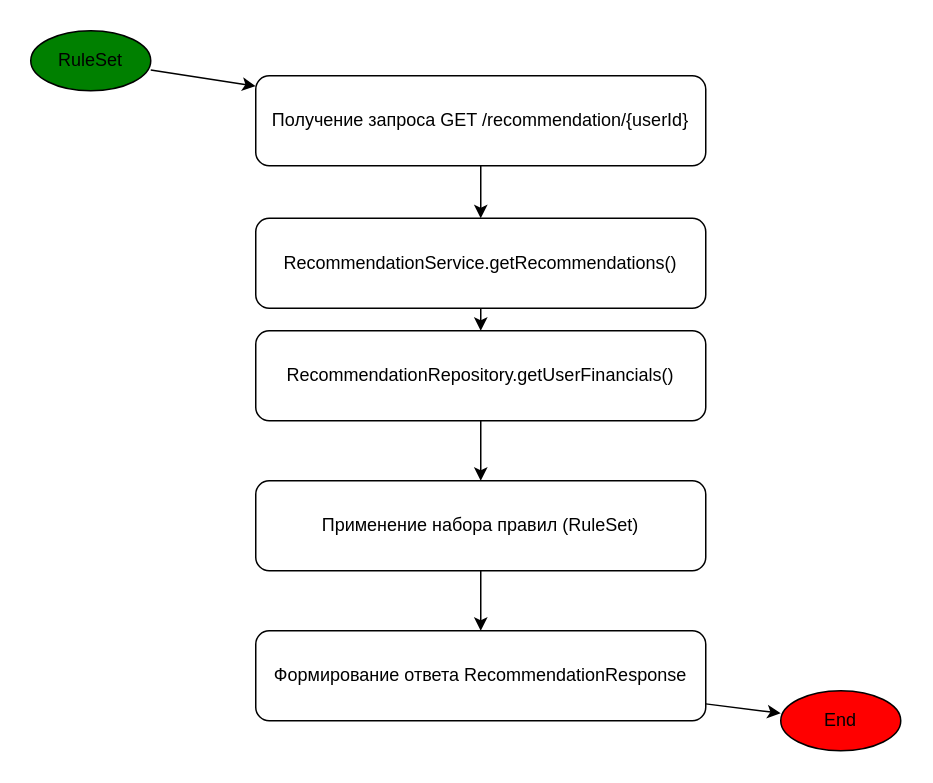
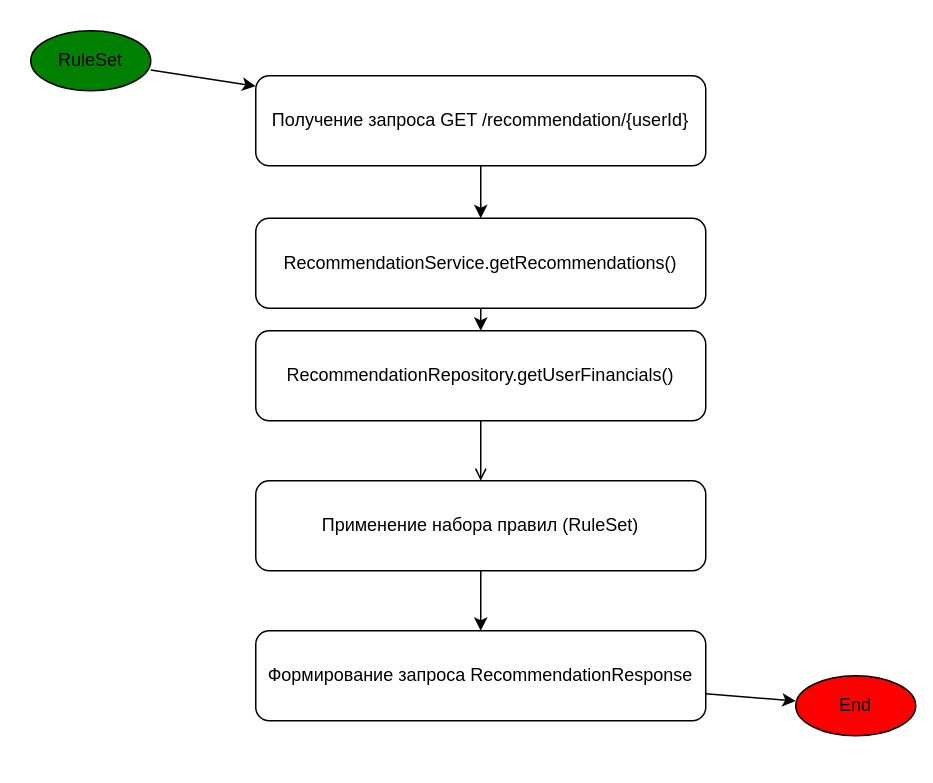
edge "RecommendationRepository.getUserFinancials()" -> "Применение набора правил (RuleSet)": arrowhead classic -> open
node "Формирование ответа RecommendationResponse": label "Формирование ответа RecommendationResponse" -> "Формирование запроса RecommendationResponse"
node "End": moved (841, 721) -> (856, 706)
